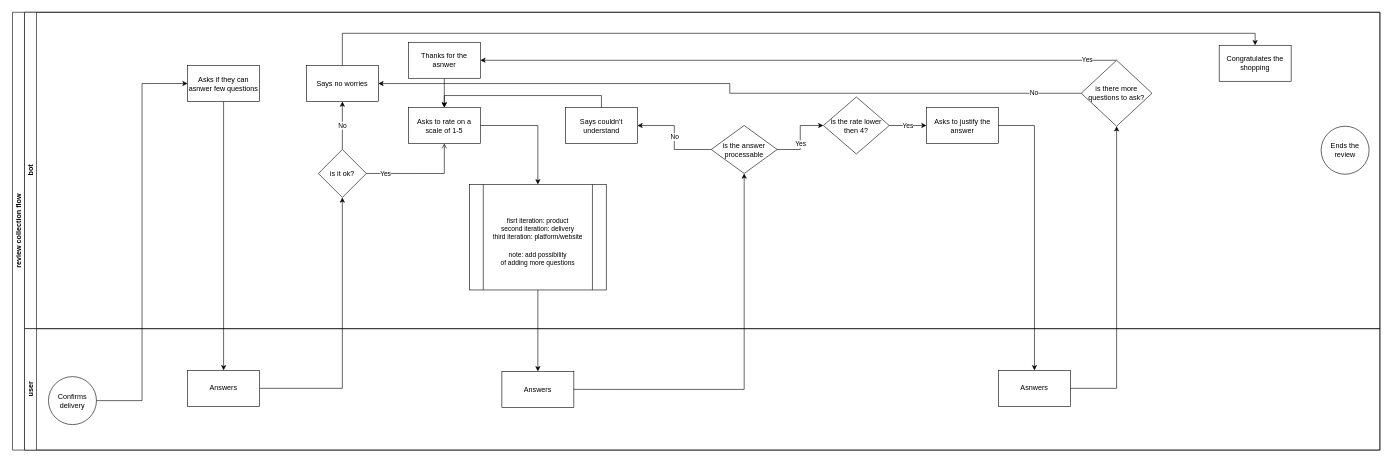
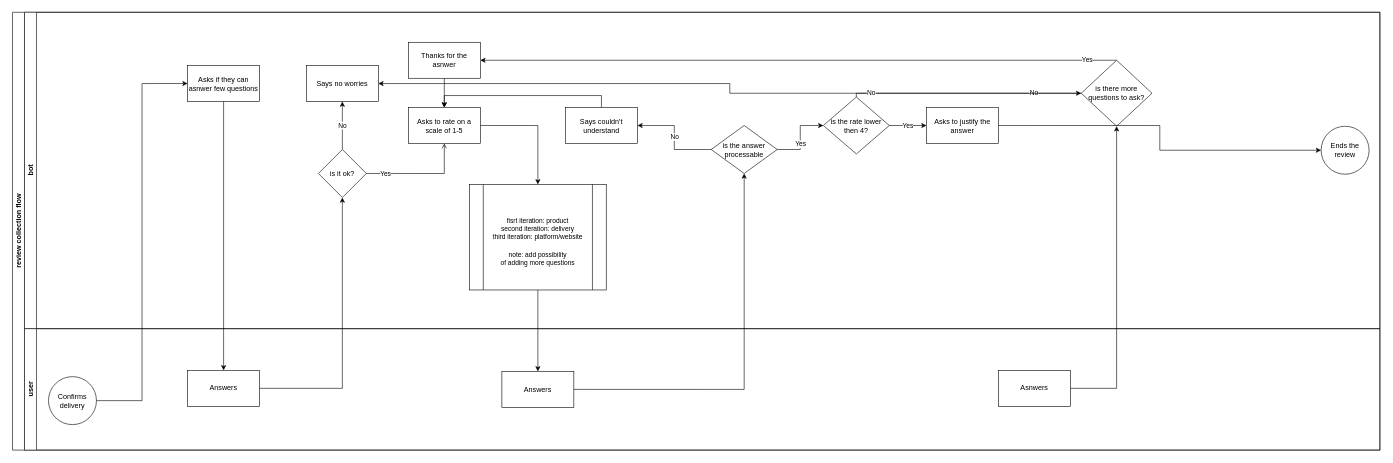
edge "Says no worries" -> "Congratulates the shopping": removed
node "Congratulates the shopping": removed
edge "is the rate lower then 4?" -> "is there more questions to ask?": added, label "No"
edge "Asks to justify the answer" -> "Asnwers": now "Asks to justify the answer" -> "Ends the review"
